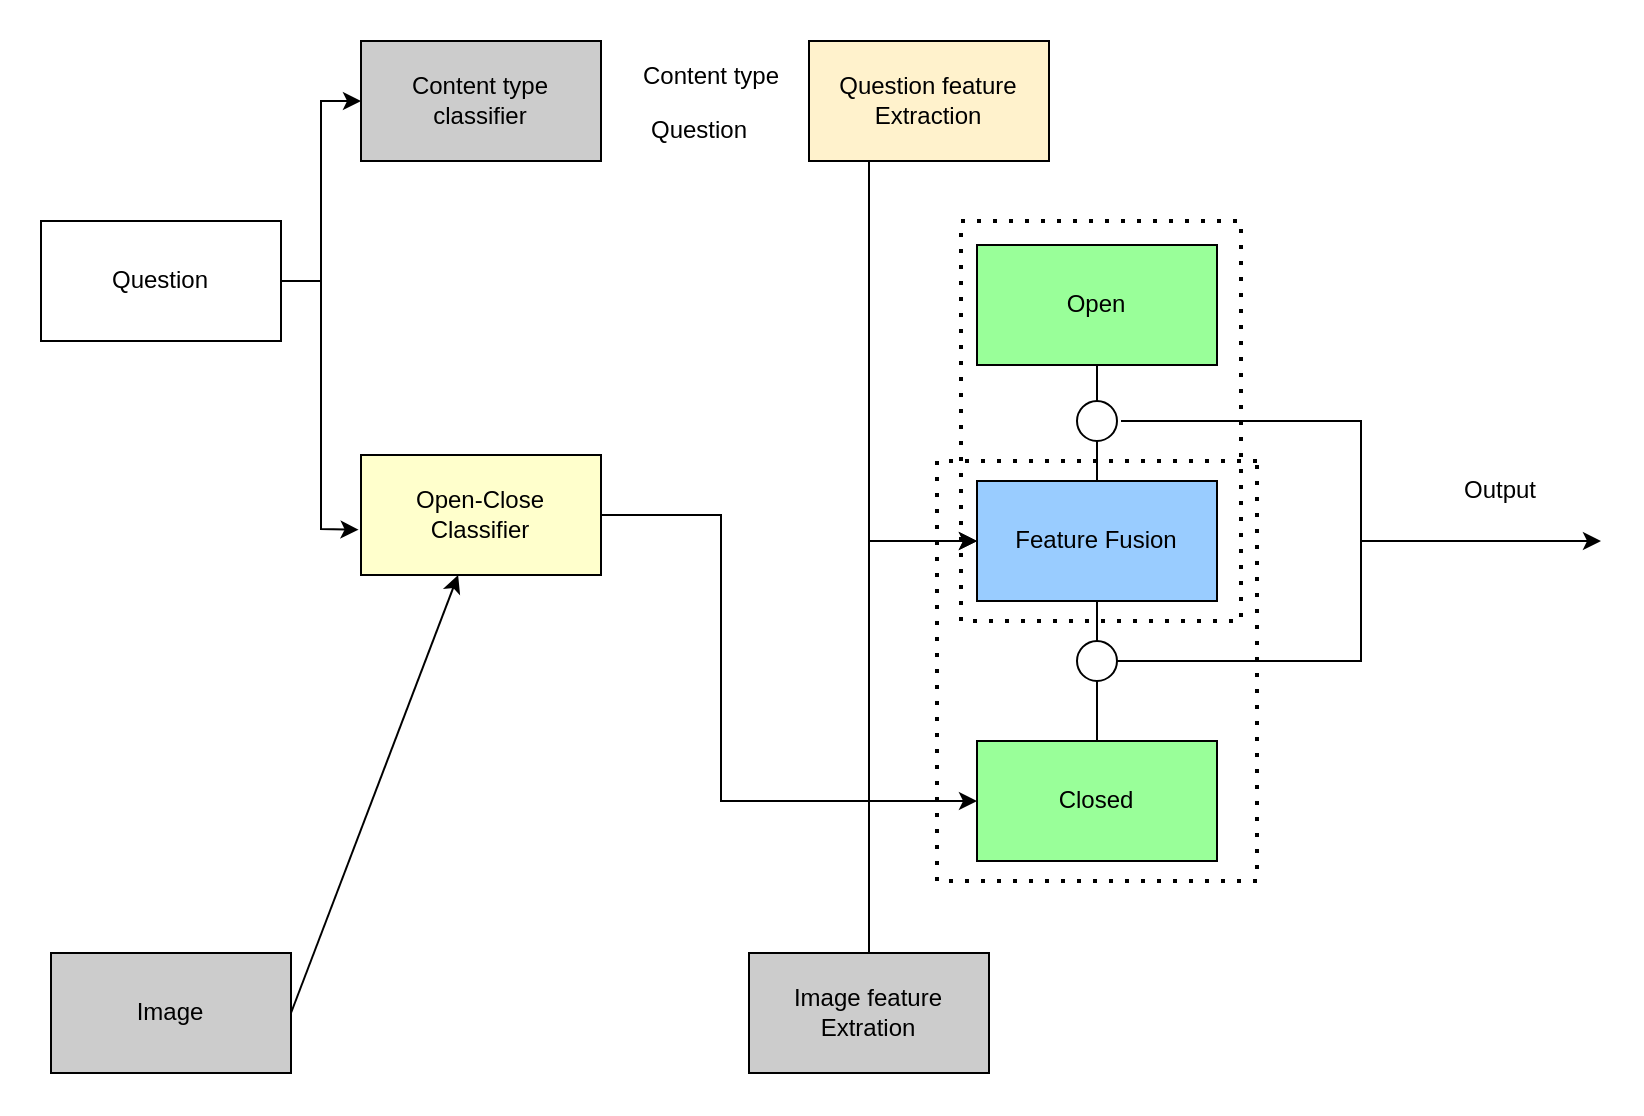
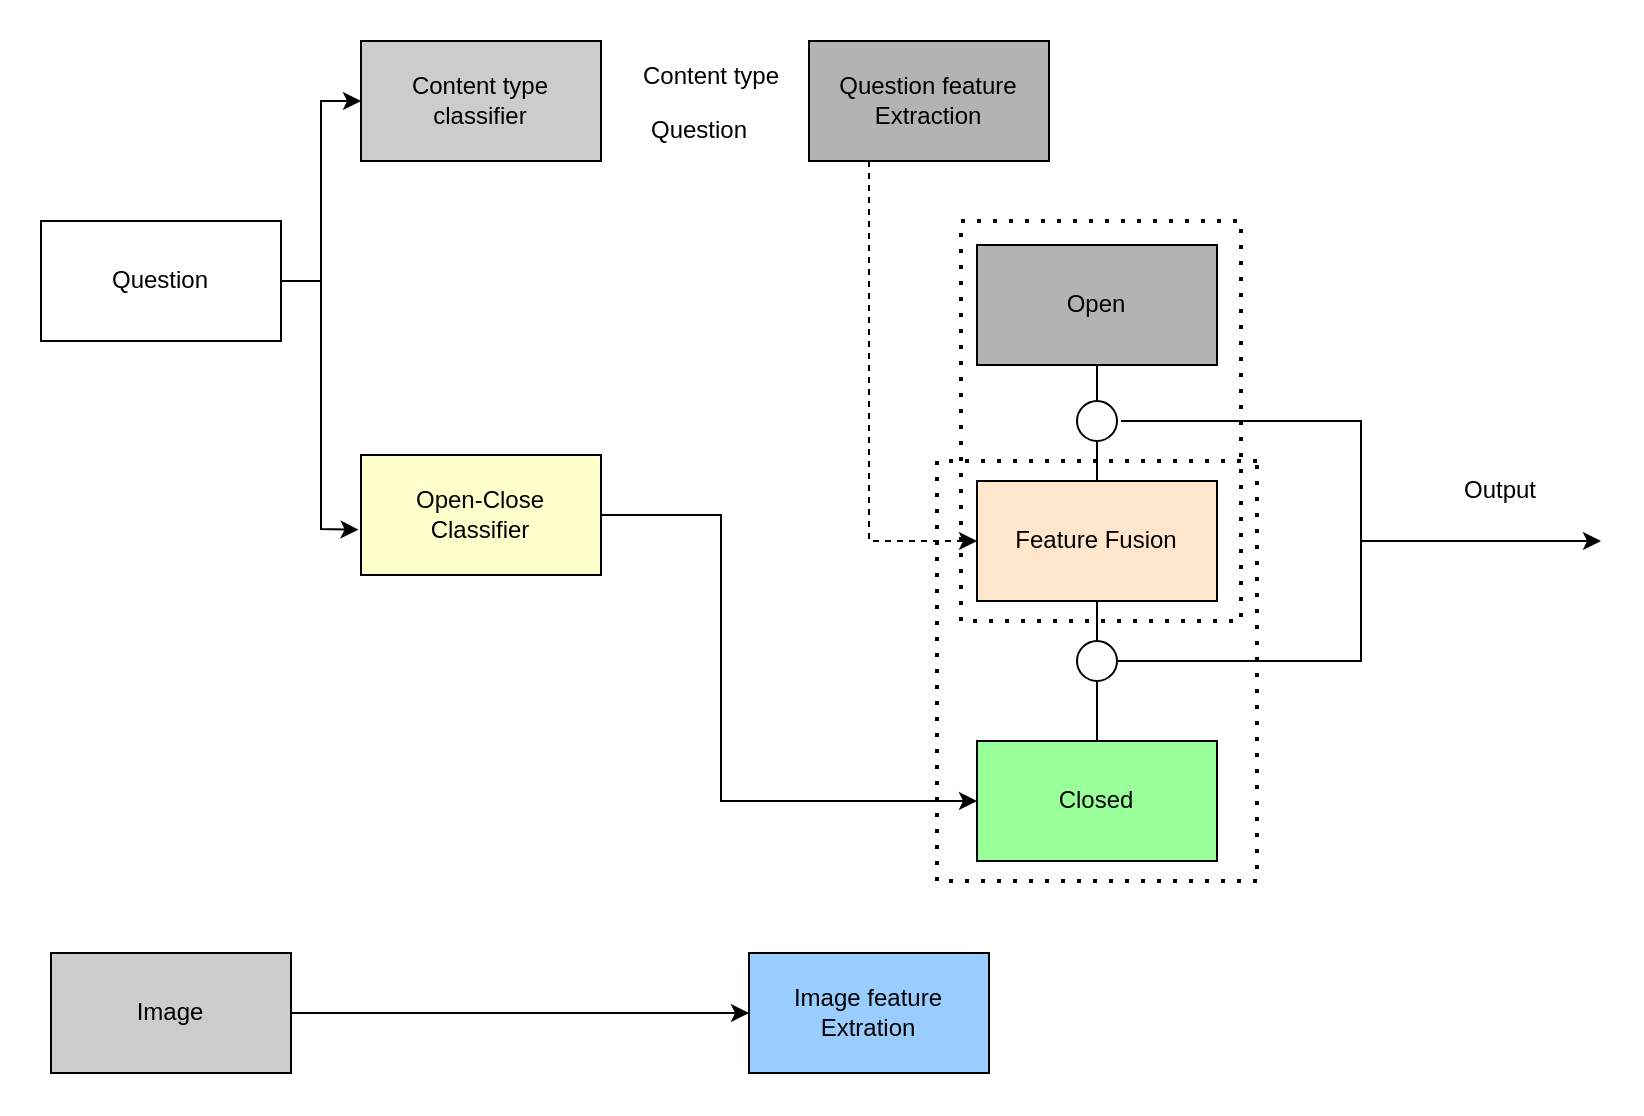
node "Question feature Extraction": fillcolor #fff2cc -> #b3b3b3
node "Open": fillcolor #99ff99 -> #b3b3b3
edge "Question feature Extraction" -> "Feature Fusion": style solid -> dashed
node "Feature Fusion": fillcolor #99ccff -> #ffe6cc
edge "Image feature Extration" -> "Feature Fusion": removed
edge "Image" -> "Open-Close Classifier": now "Image" -> "Image feature Extration"
node "Image feature Extration": fillcolor #cccccc -> #99ccff
